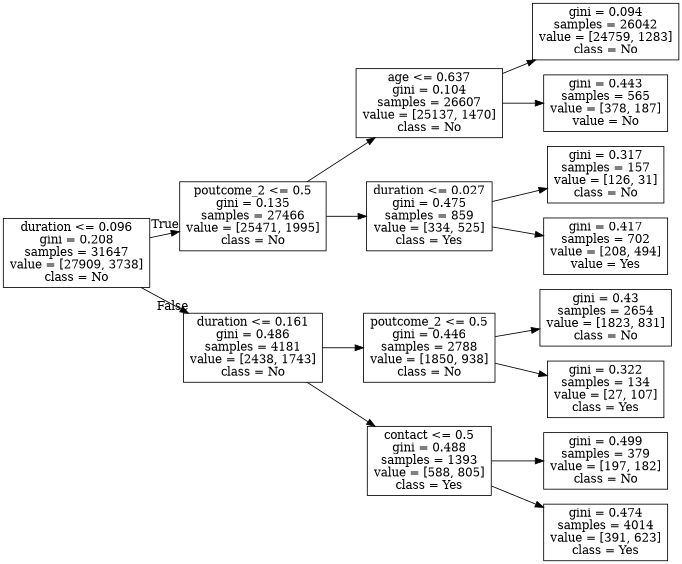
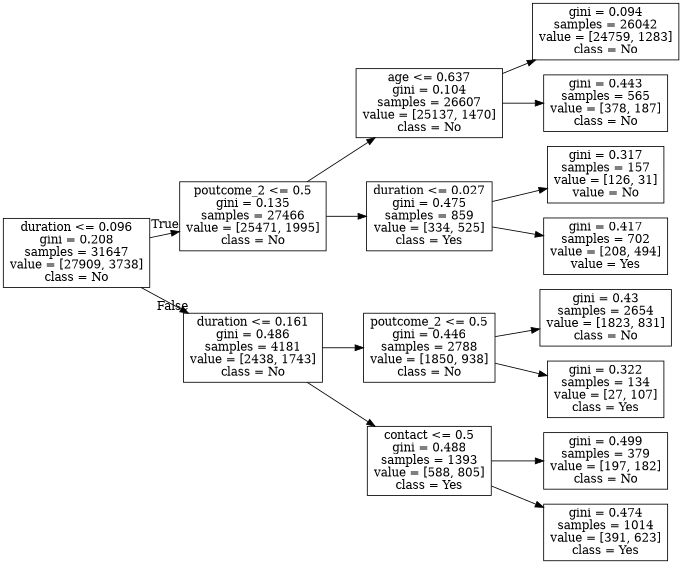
node "gini = 0.443 samples = 565 value = [378, 187] value = No": label "gini = 0.443 samples = 565 value = [378, 187] value = No" -> "gini = 0.443 samples = 565 value = [378, 187] class = No"
node "gini = 0.317 samples = 157 value = [126, 31] class = No": label "gini = 0.317 samples = 157 value = [126, 31] class = No" -> "gini = 0.317 samples = 157 value = [126, 31] value = No"
node "gini = 0.474 samples = 4014 value = [391, 623] class = Yes": label "gini = 0.474 samples = 4014 value = [391, 623] class = Yes" -> "gini = 0.474 samples = 1014 value = [391, 623] class = Yes"
